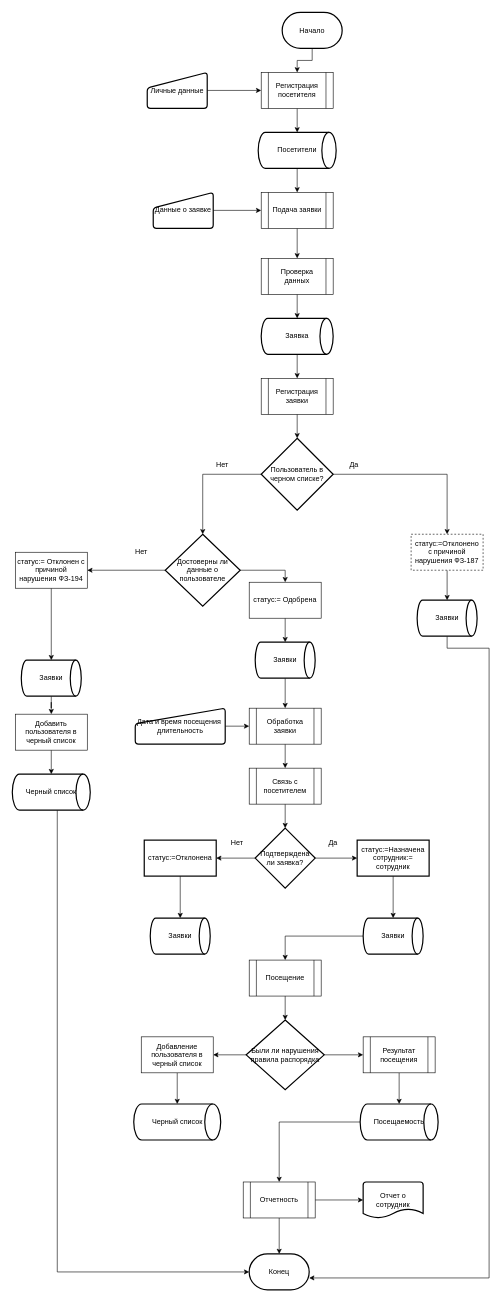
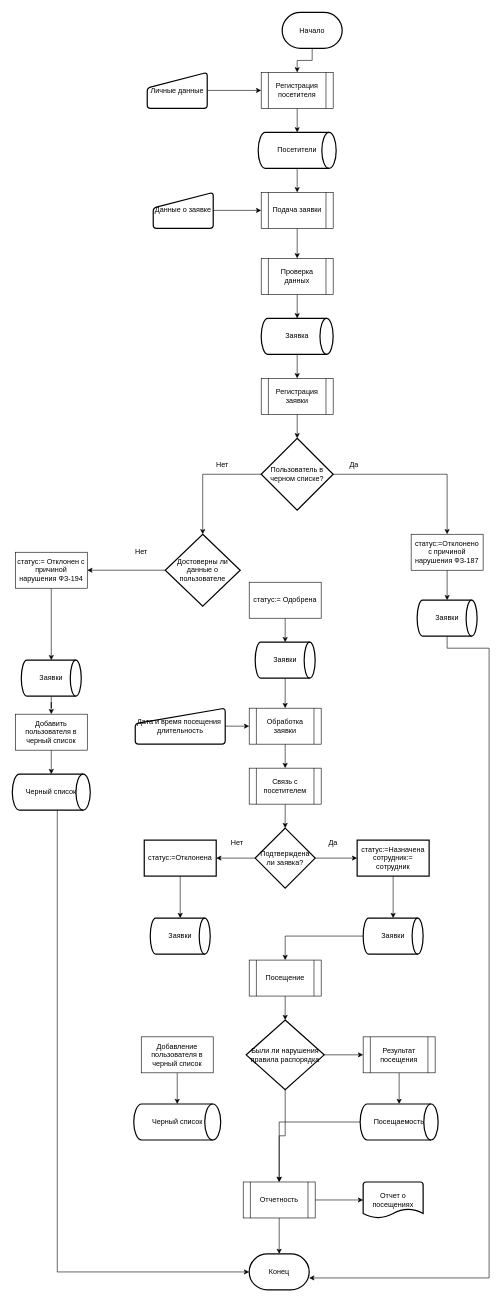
node "статус:=Отклонено с причиной нарушения ФЗ-187": style dashed -> solid
edge "Достоверны ли данные о пользователе" -> "статус:= Одобрена": removed
edge "Были ли нарушения правила распорядка" -> "Добавление пользователя в черный список": now "Были ли нарушения правила распорядка" -> "Отчетность"
node "Отчет о сотрудник": label "Отчет о сотрудник" -> "Отчет о посещениях"
